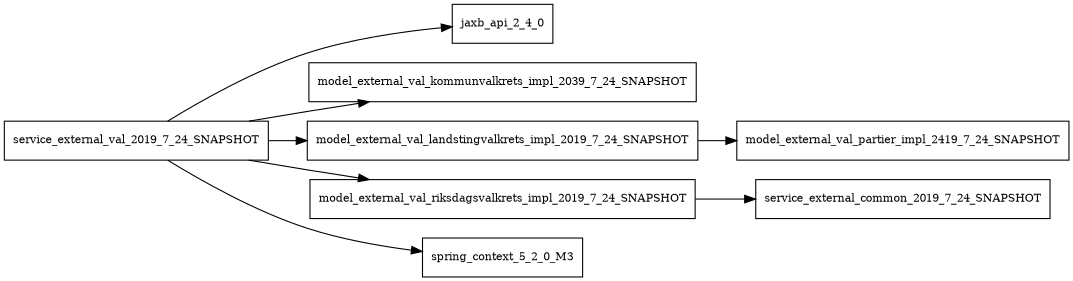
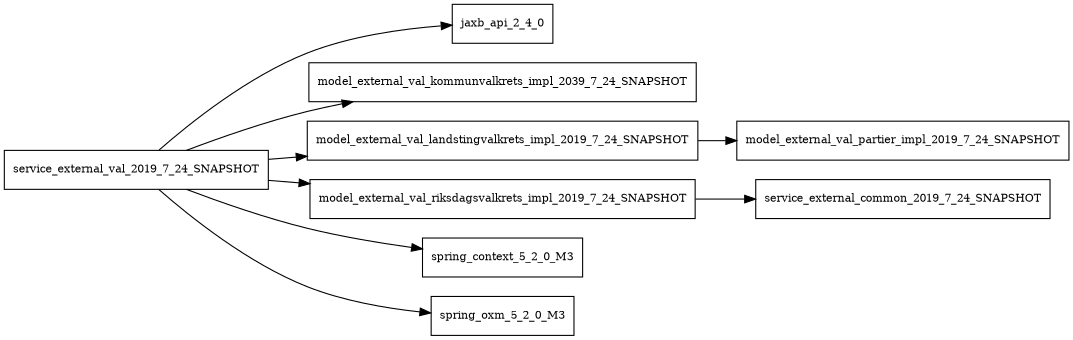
node "model_external_val_partier_impl_2419_7_24_SNAPSHOT": label "model_external_val_partier_impl_2419_7_24_SNAPSHOT" -> "model_external_val_partier_impl_2019_7_24_SNAPSHOT"
node "spring_oxm_5_2_0_M3": added
